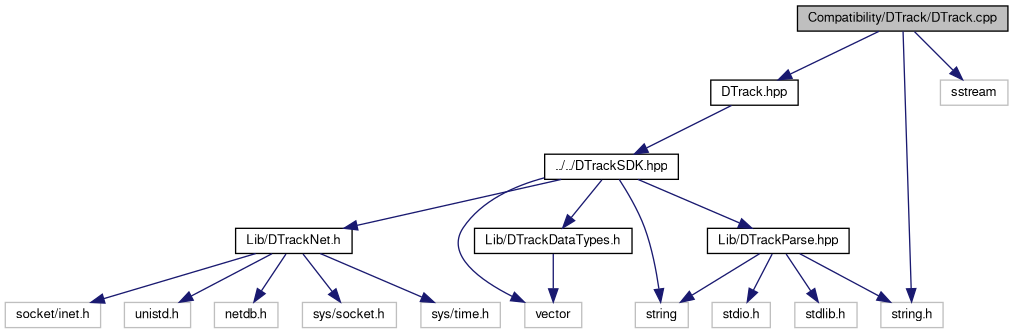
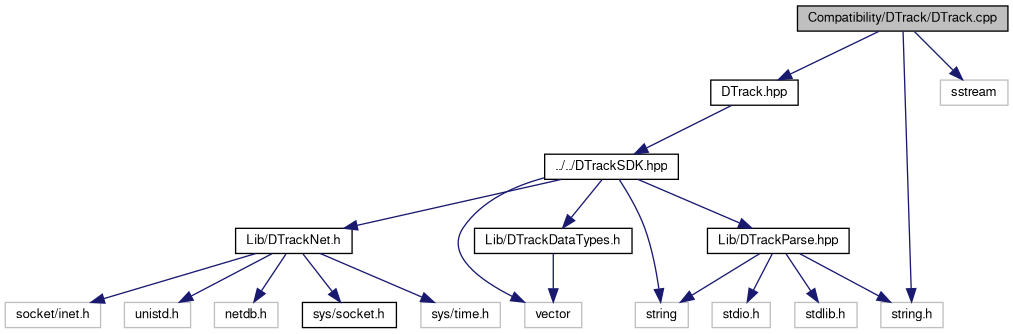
node "sys/socket.h": color grey75 -> black
